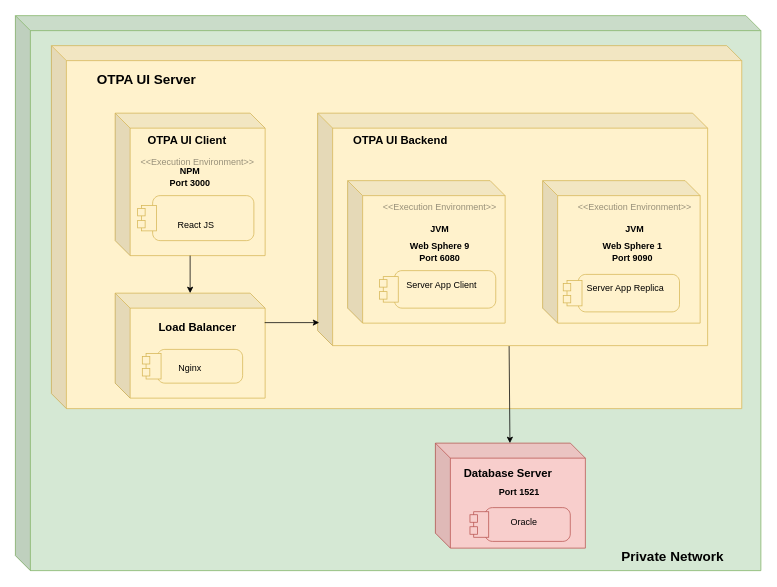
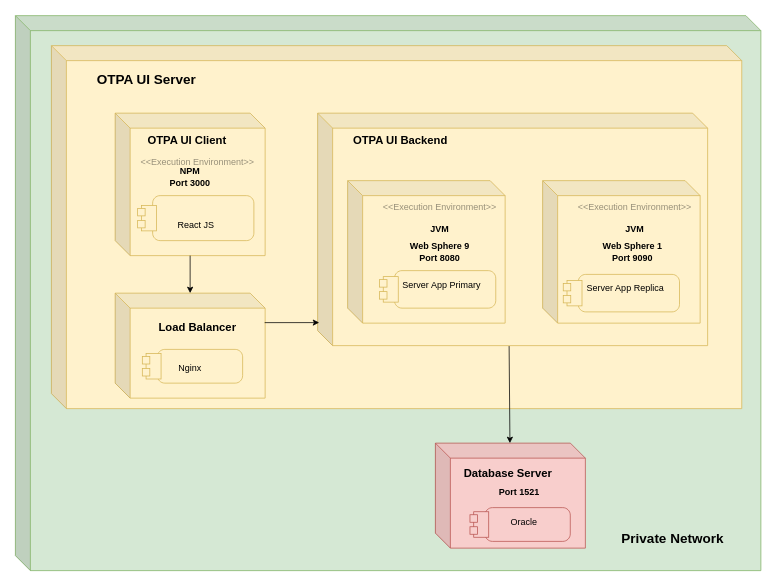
node "Web Sphere 9 Port 6080": label "Web Sphere 9 Port 6080" -> "Web Sphere 9 Port 8080"
node "Server App Client": label "Server App Client" -> "Server App Primary"
node "Private Network": moved (672, 557) -> (672, 538)
